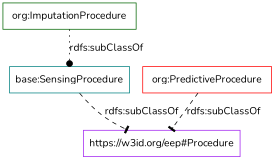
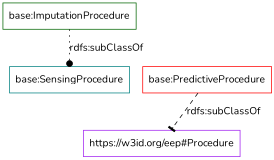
node "org:ImputationProcedure": label "org:ImputationProcedure" -> "base:ImputationProcedure"
node "org:PredictiveProcedure": label "org:PredictiveProcedure" -> "base:PredictiveProcedure"
edge "base:SensingProcedure" -> "https://w3id.org/eep#Procedure": removed, label "rdfs:subClassOf"
